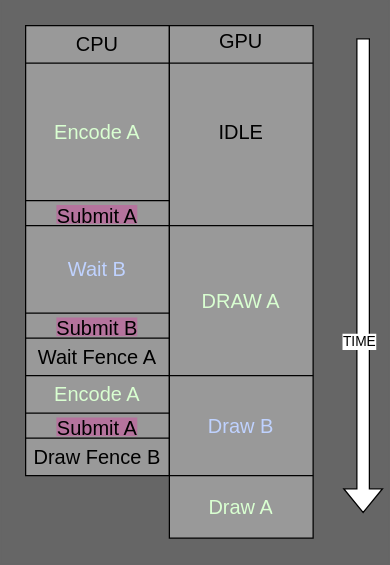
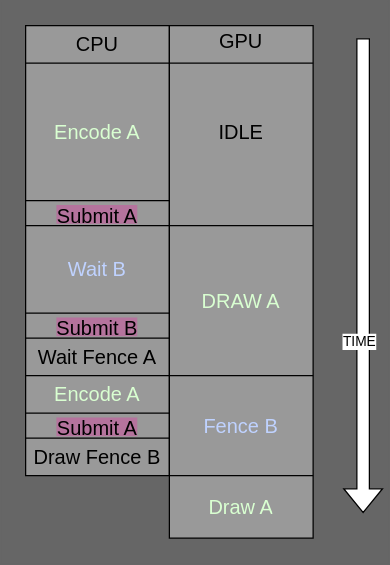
node "Draw B": label "Draw B" -> "Fence B"
